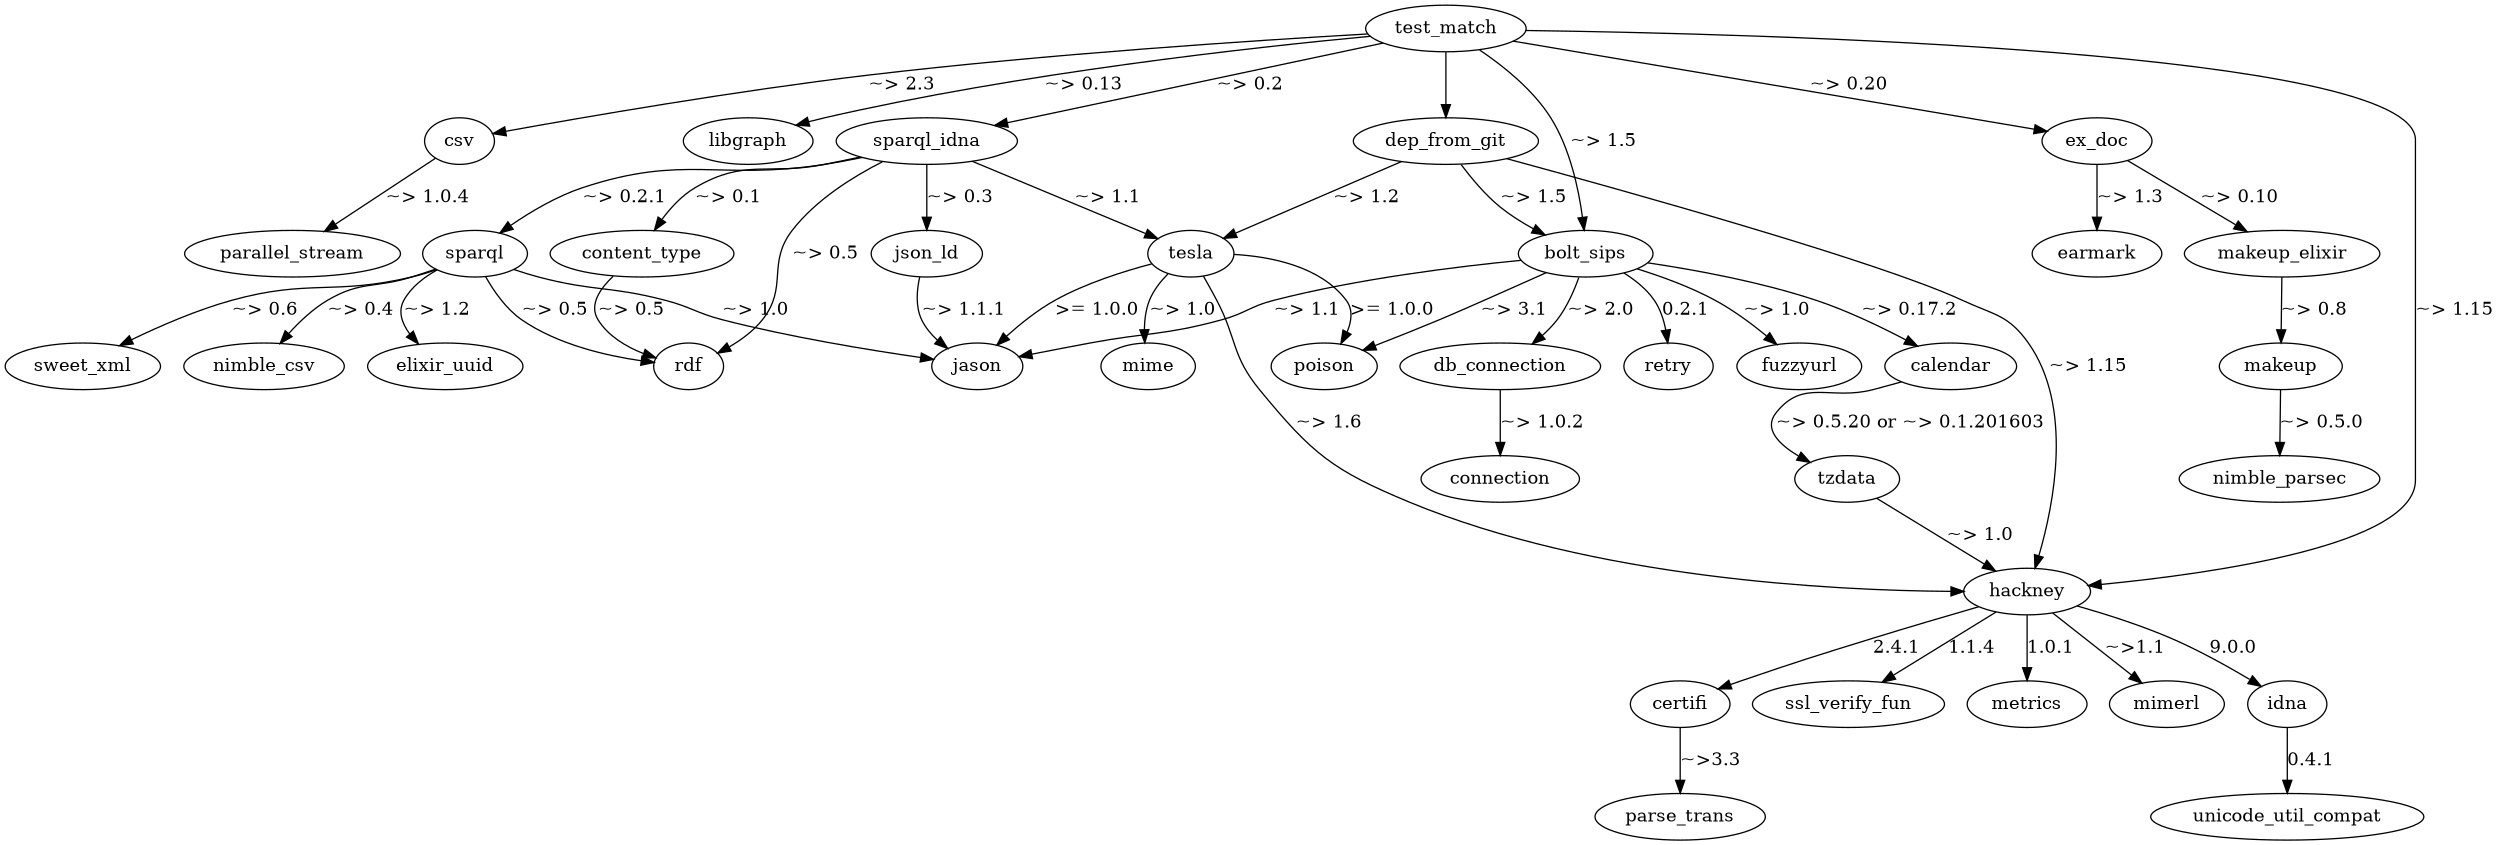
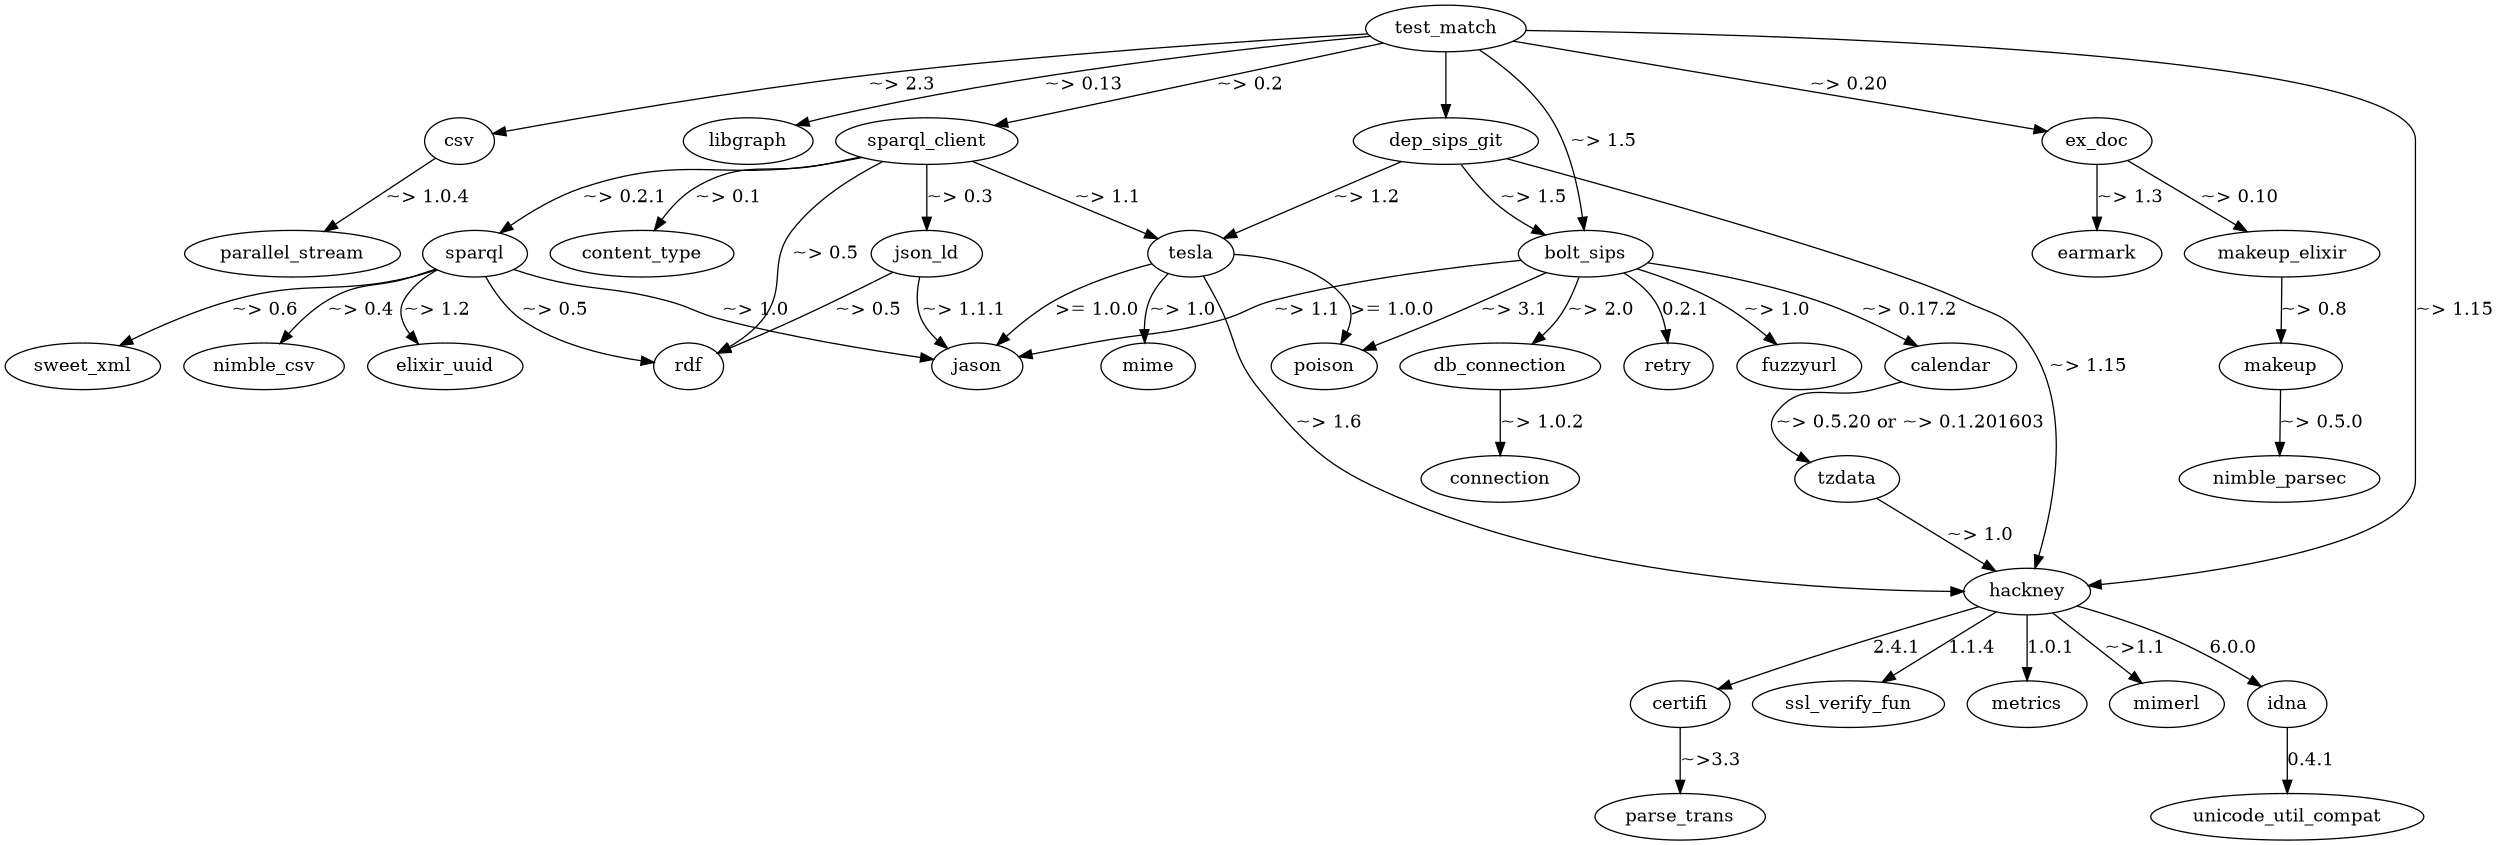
node "sparql_idna": label "sparql_idna" -> "sparql_client"
node "dep_from_git": label "dep_from_git" -> "dep_sips_git"
edge "content_type" -> "rdf": now "json_ld" -> "rdf"
edge "hackney" -> "idna": label "9.0.0" -> "6.0.0"
